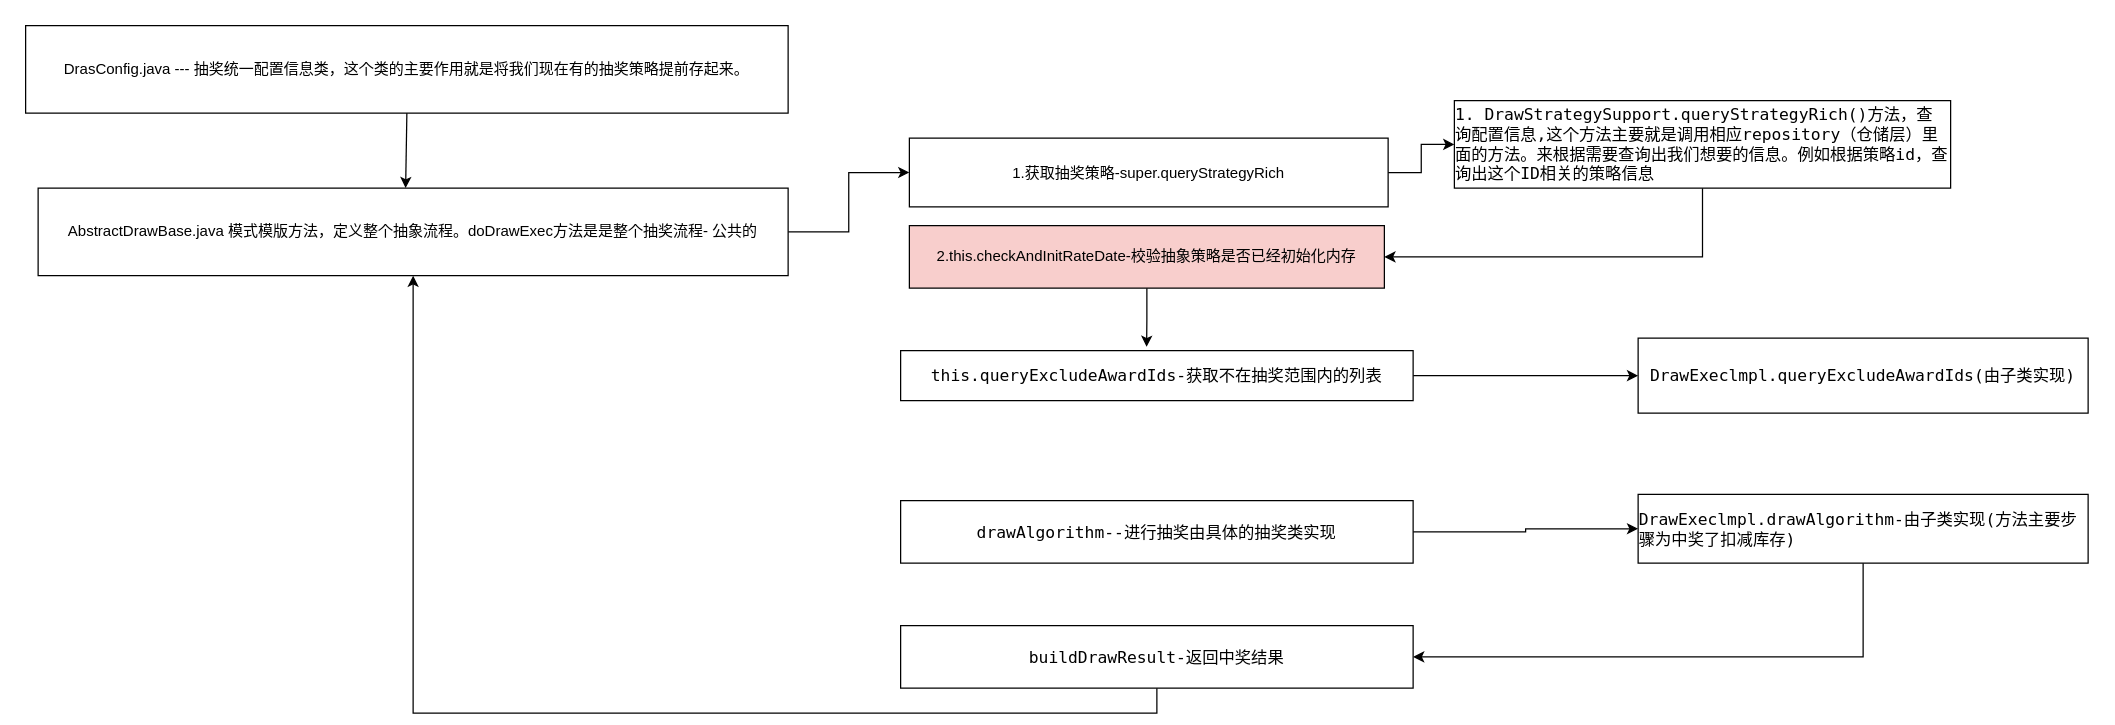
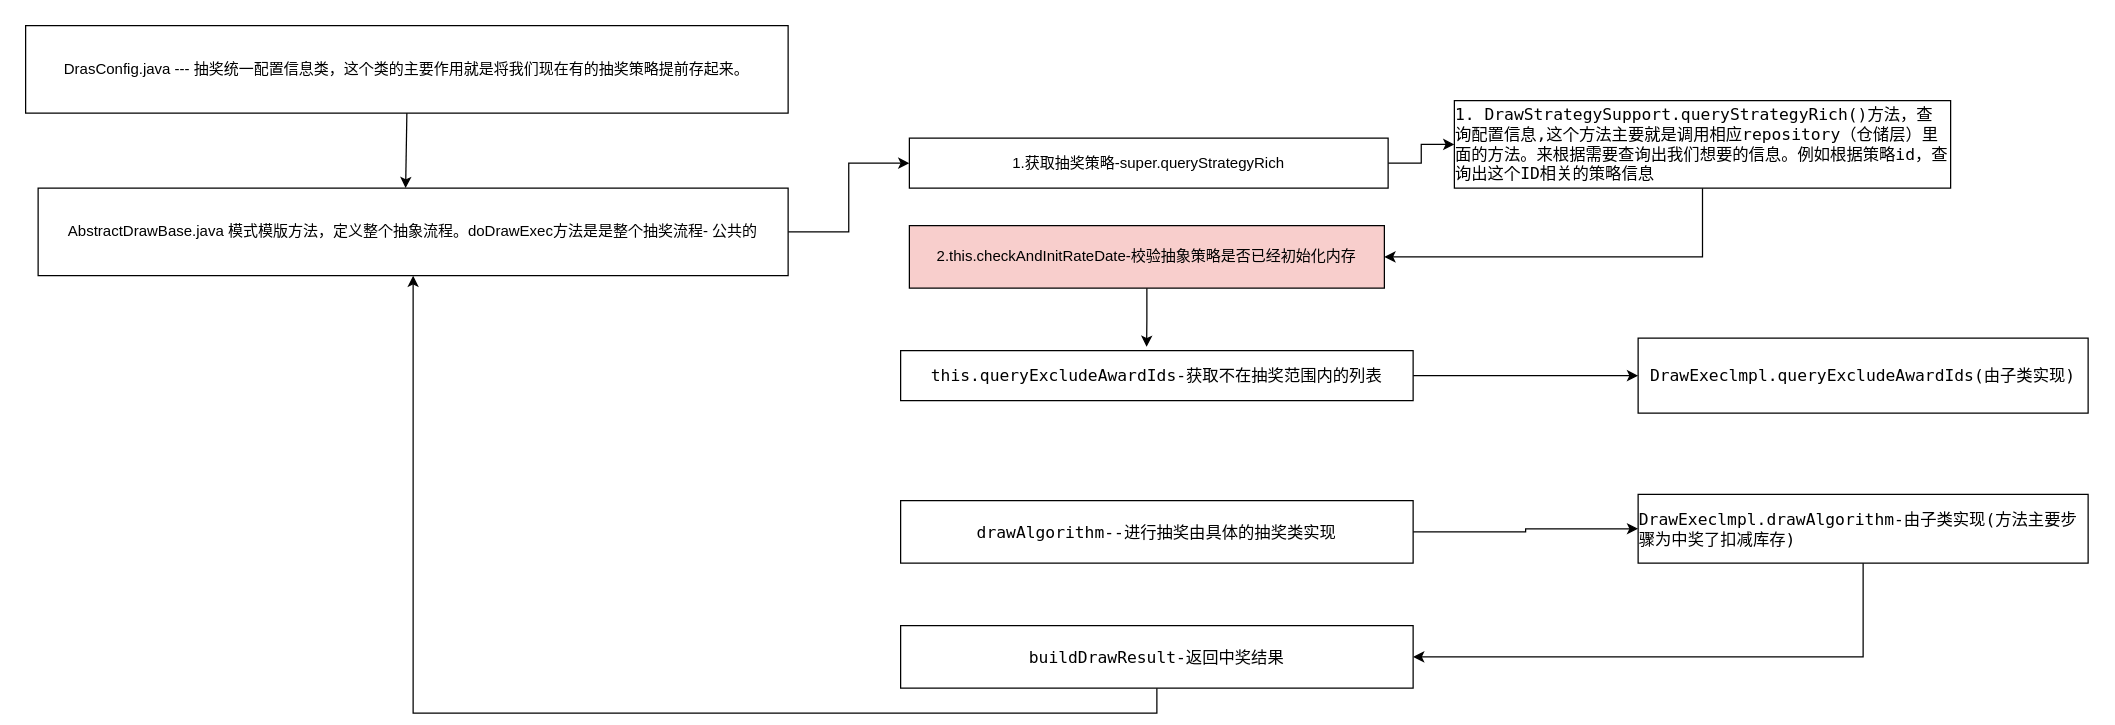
node "1.获取抽奖策略-super.queryStrategyRich": size 479x69 -> 479x50
